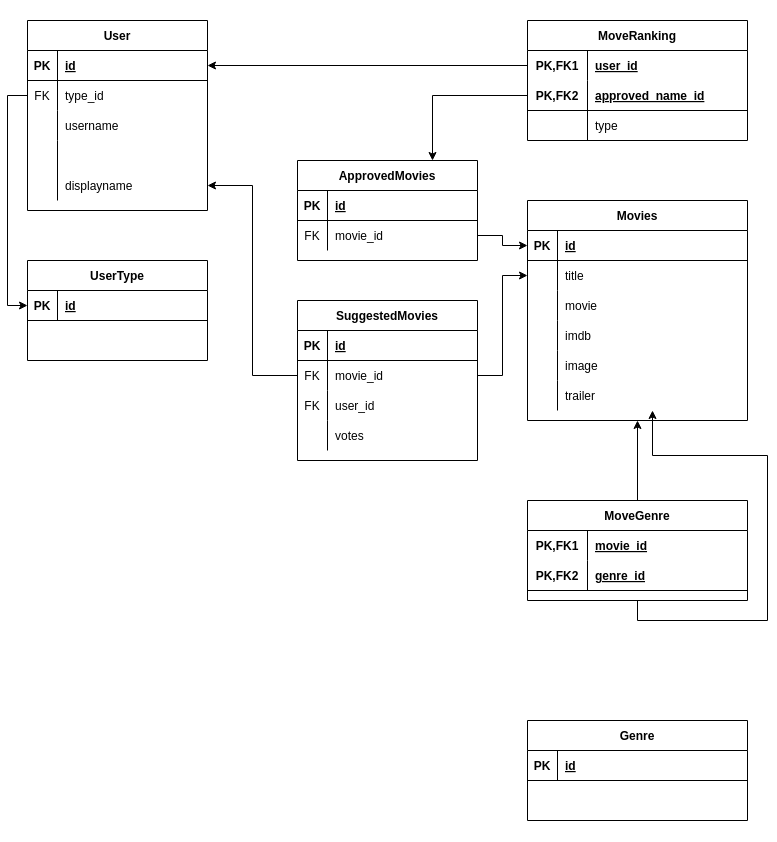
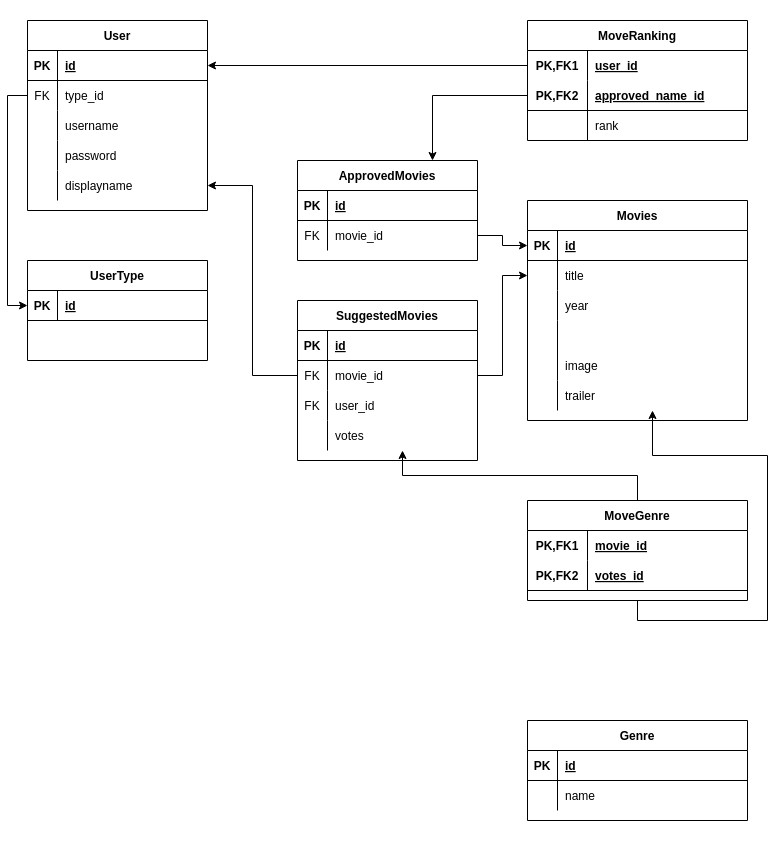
node "type": label "type" -> "rank"
node "password": added
node "movie": label "movie" -> "year"
node "imdb": removed
edge "MoveGenre" -> "Movies": now "MoveGenre" -> "votes"
node "genre_id": label "genre_id" -> "votes_id"
node "name": added
